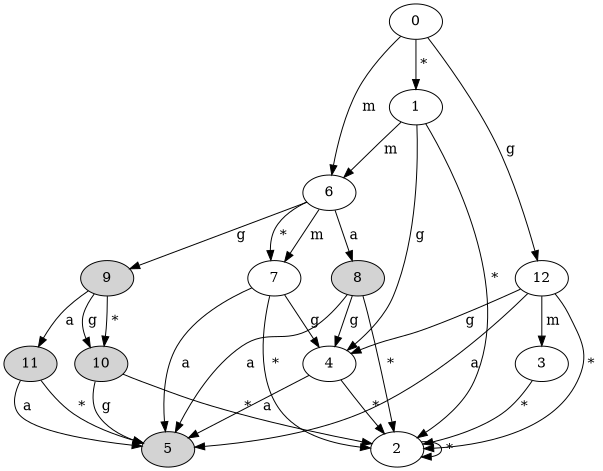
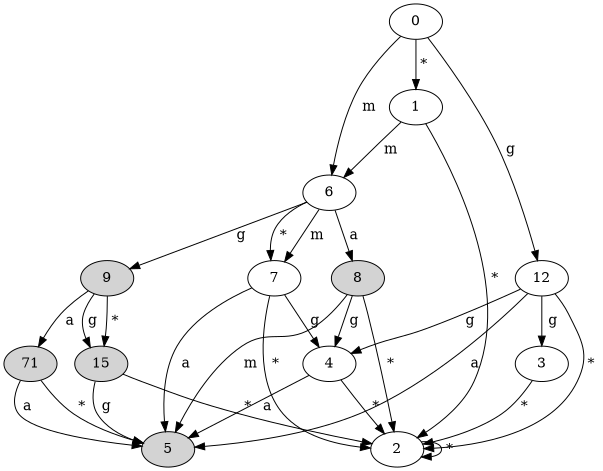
edge "1" -> "4": removed, label "g"
edge "12" -> "3": label " m " -> " g "
node "11": label "11" -> "71"
node "10": label "10" -> "15"
edge "8" -> "5": label " a " -> " m "
